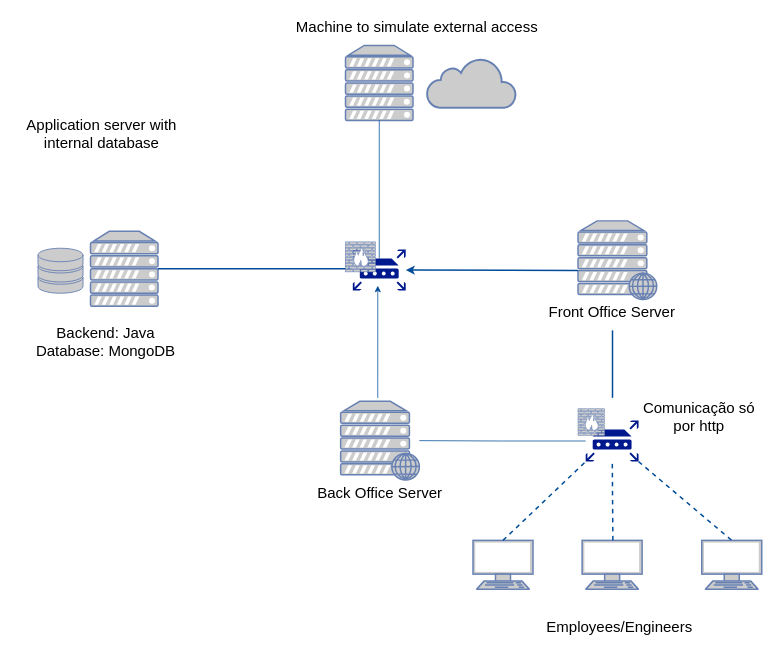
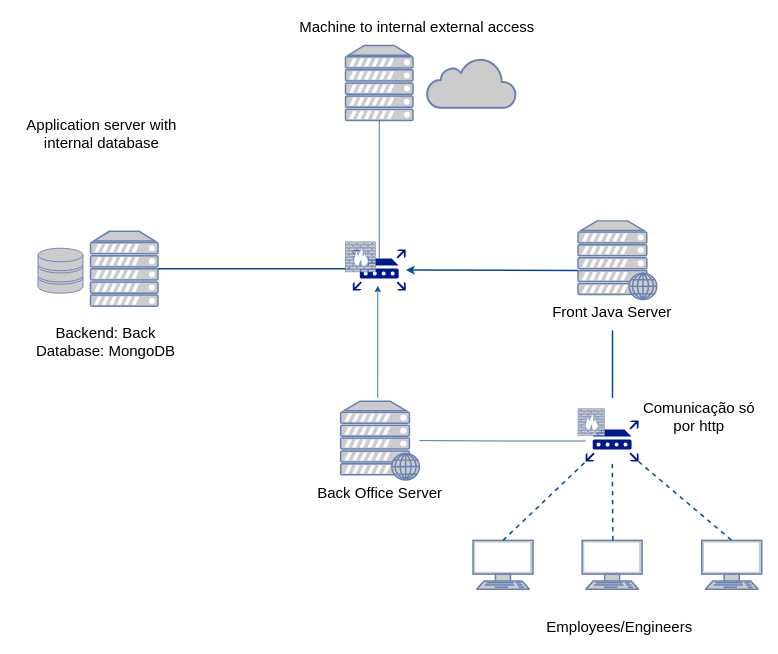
node "Machine to simulate external access": label "Machine to simulate external access" -> "Machine to internal external access"
node "Front Office Server": label "Front Office Server" -> "Front Java Server"
node "Backend: Java Database: MongoDB": label "Backend: Java Database: MongoDB" -> "Backend: Back Database: MongoDB"
